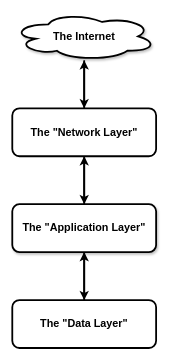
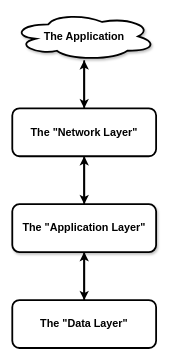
node "The Internet": label "The Internet" -> "The Application"
